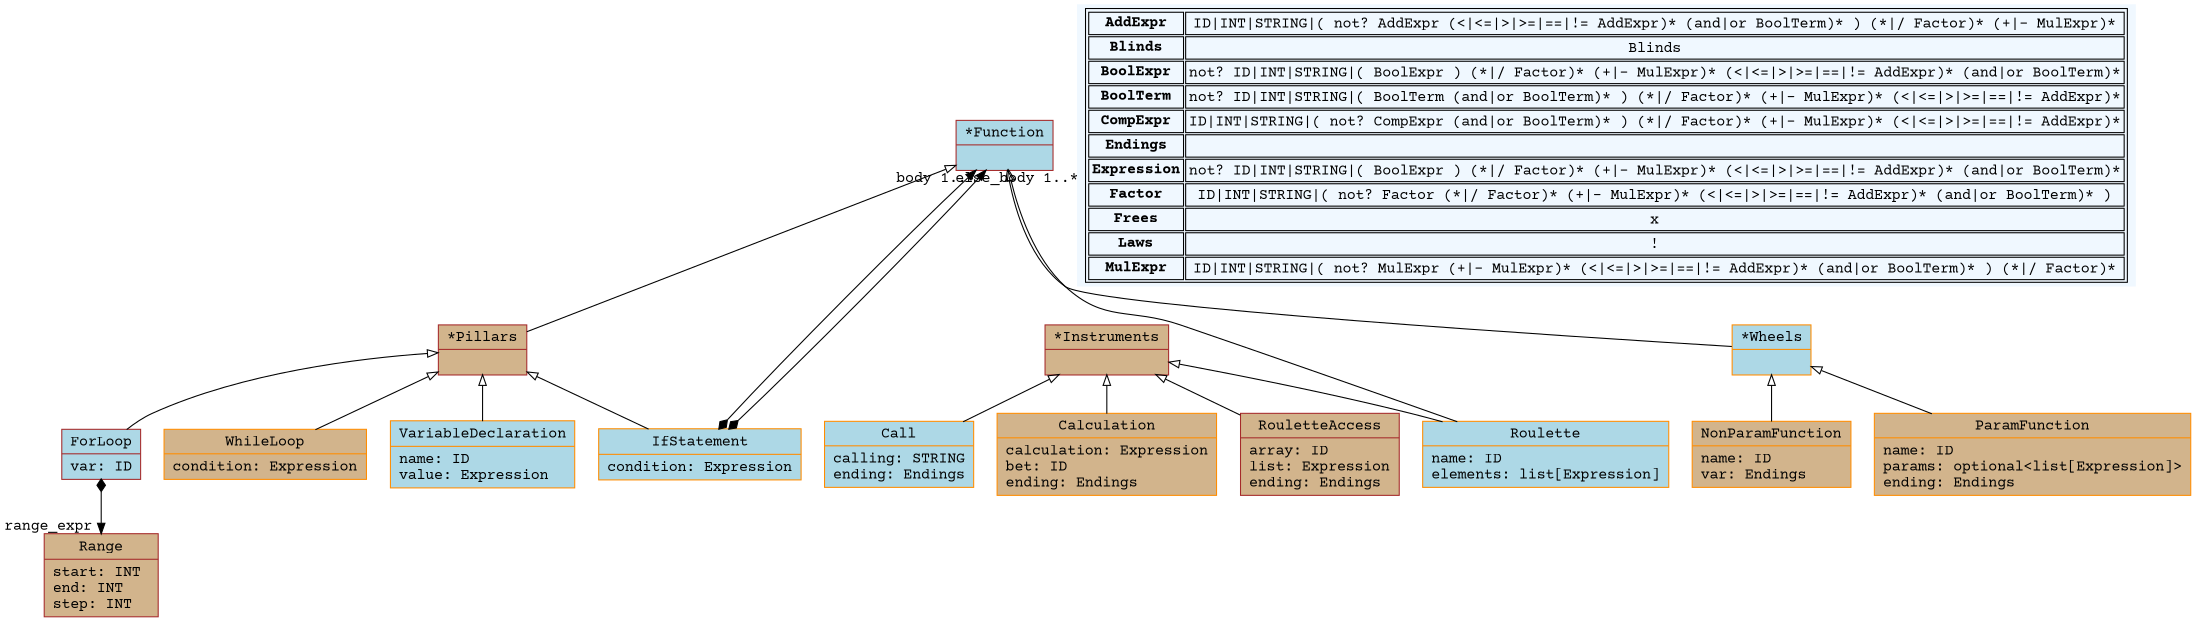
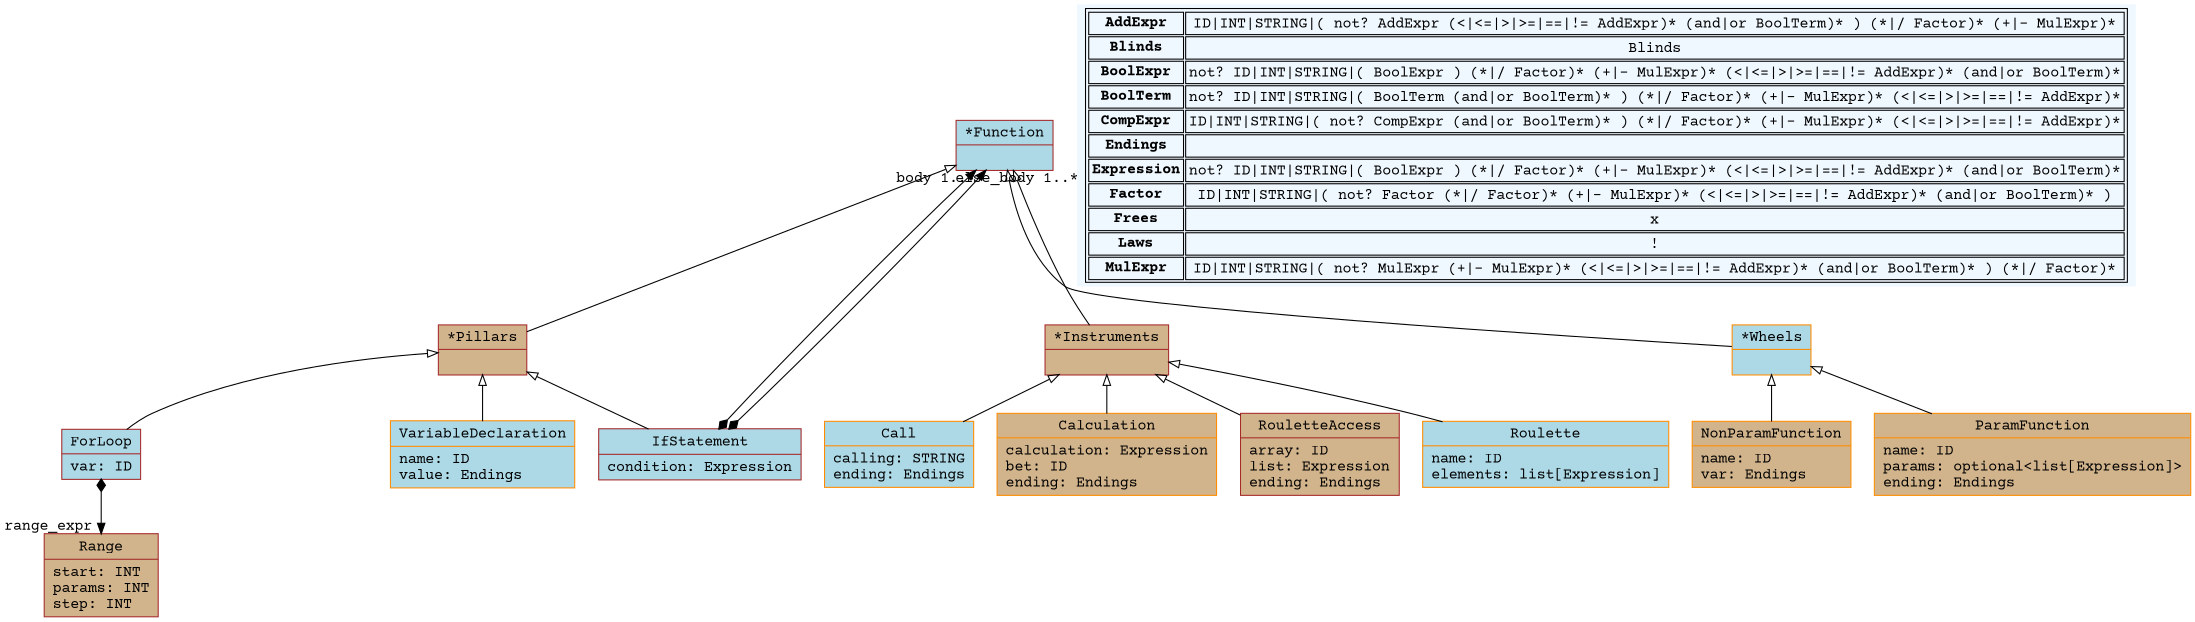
edge "Roulette" -> "*Function": now "*Instruments" -> "*Function"
node "WhileLoop": removed
node "IfStatement": color darkorange -> brown
node "VariableDeclaration": text "value: Expression" -> "value: Endings"
node "Range": text "end: INT" -> "params: INT"
